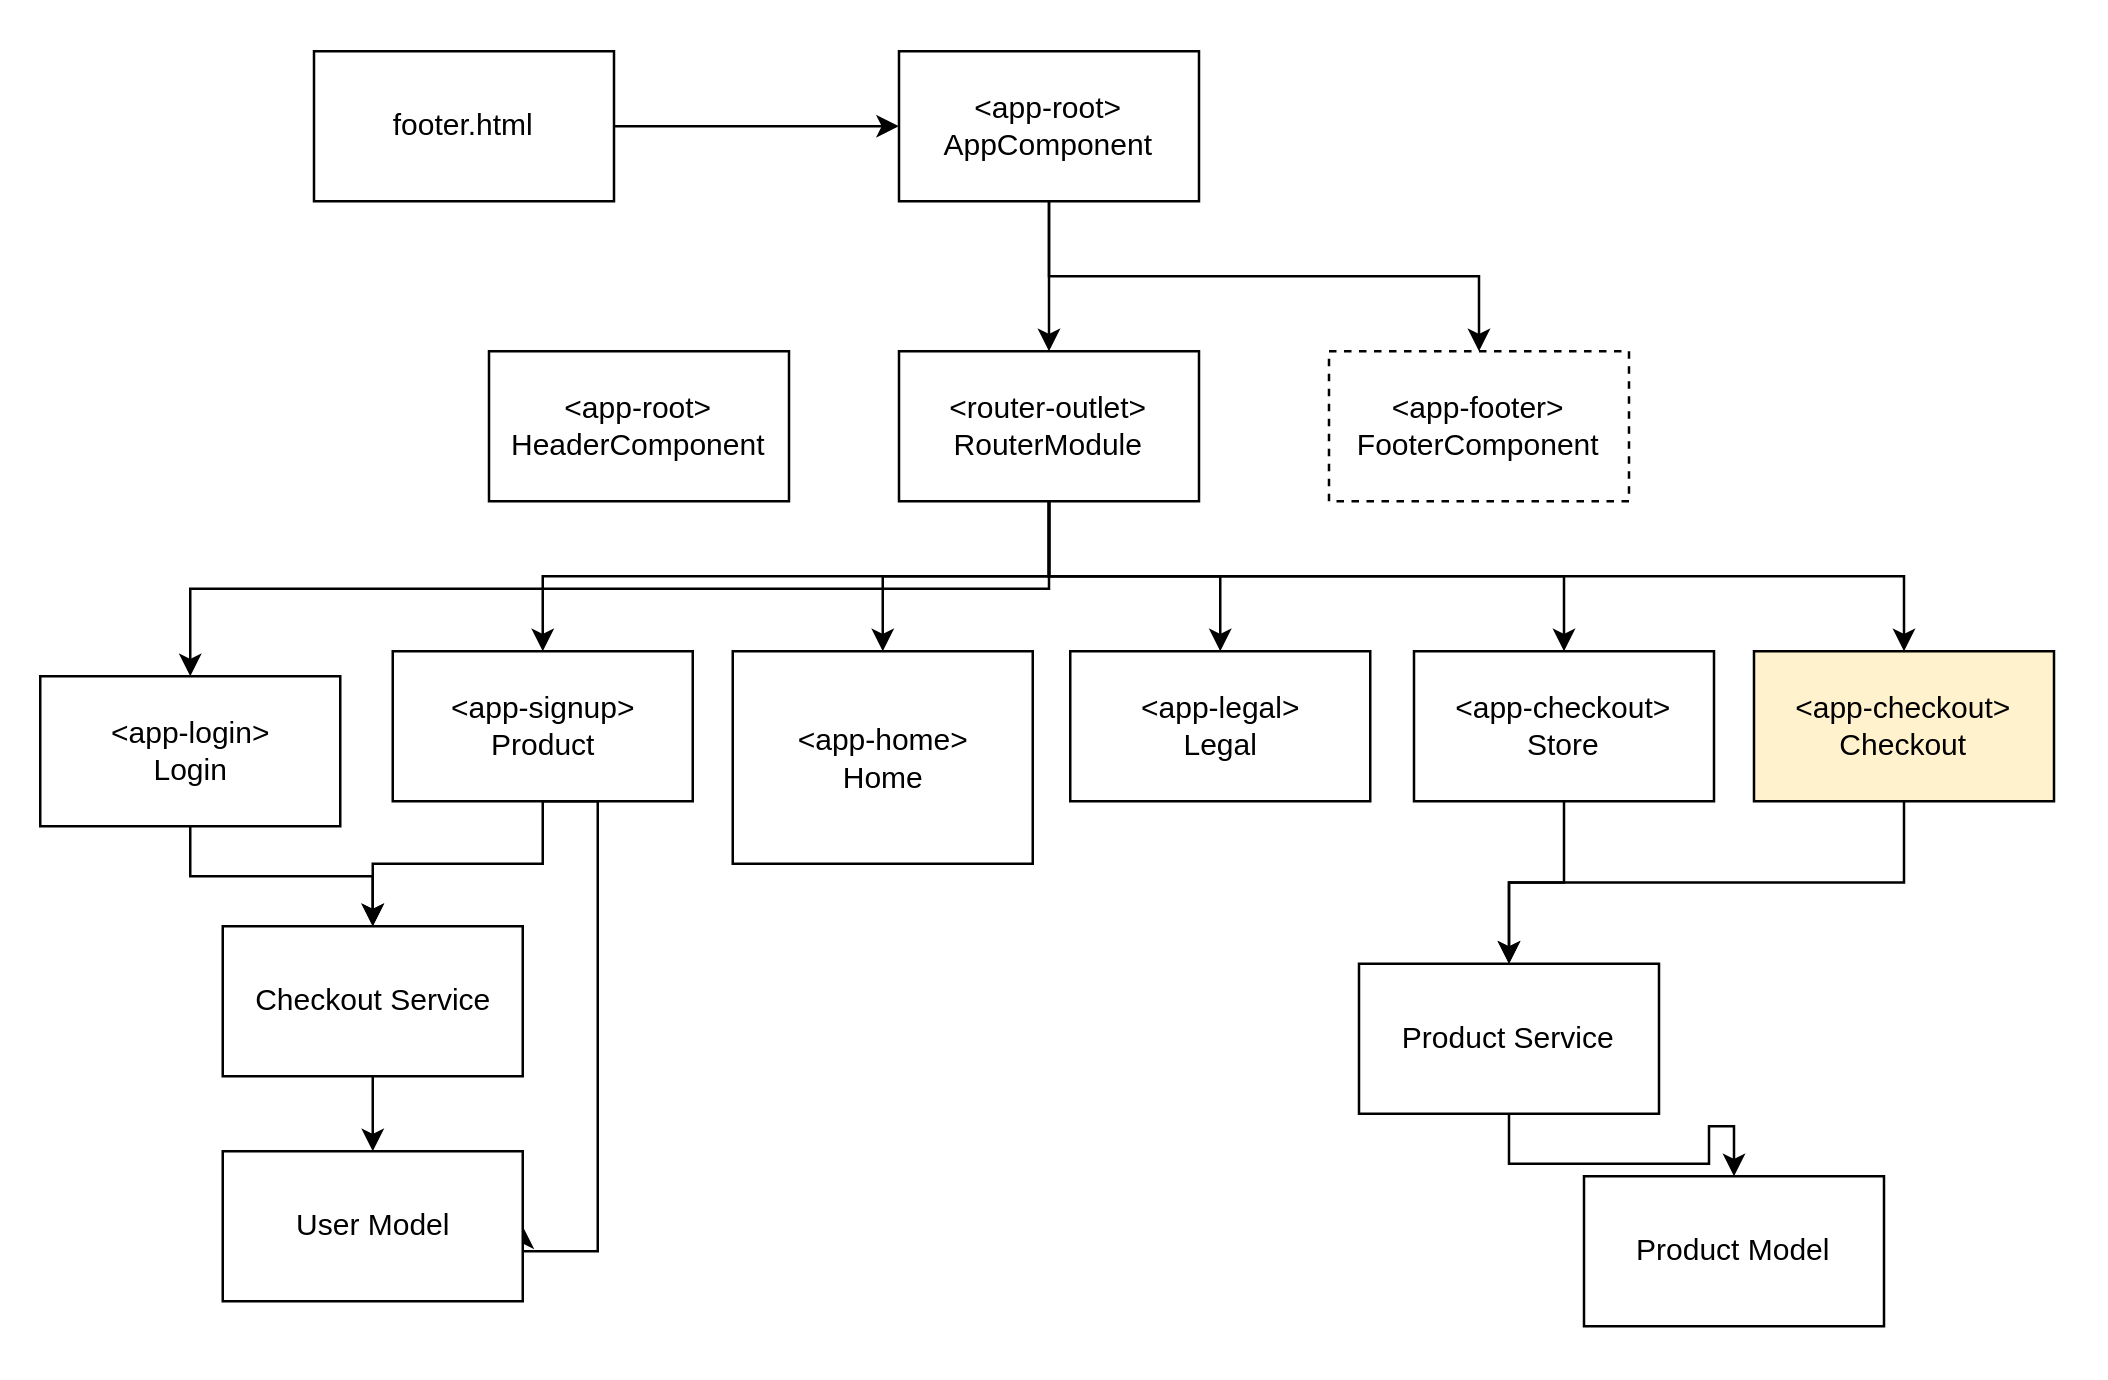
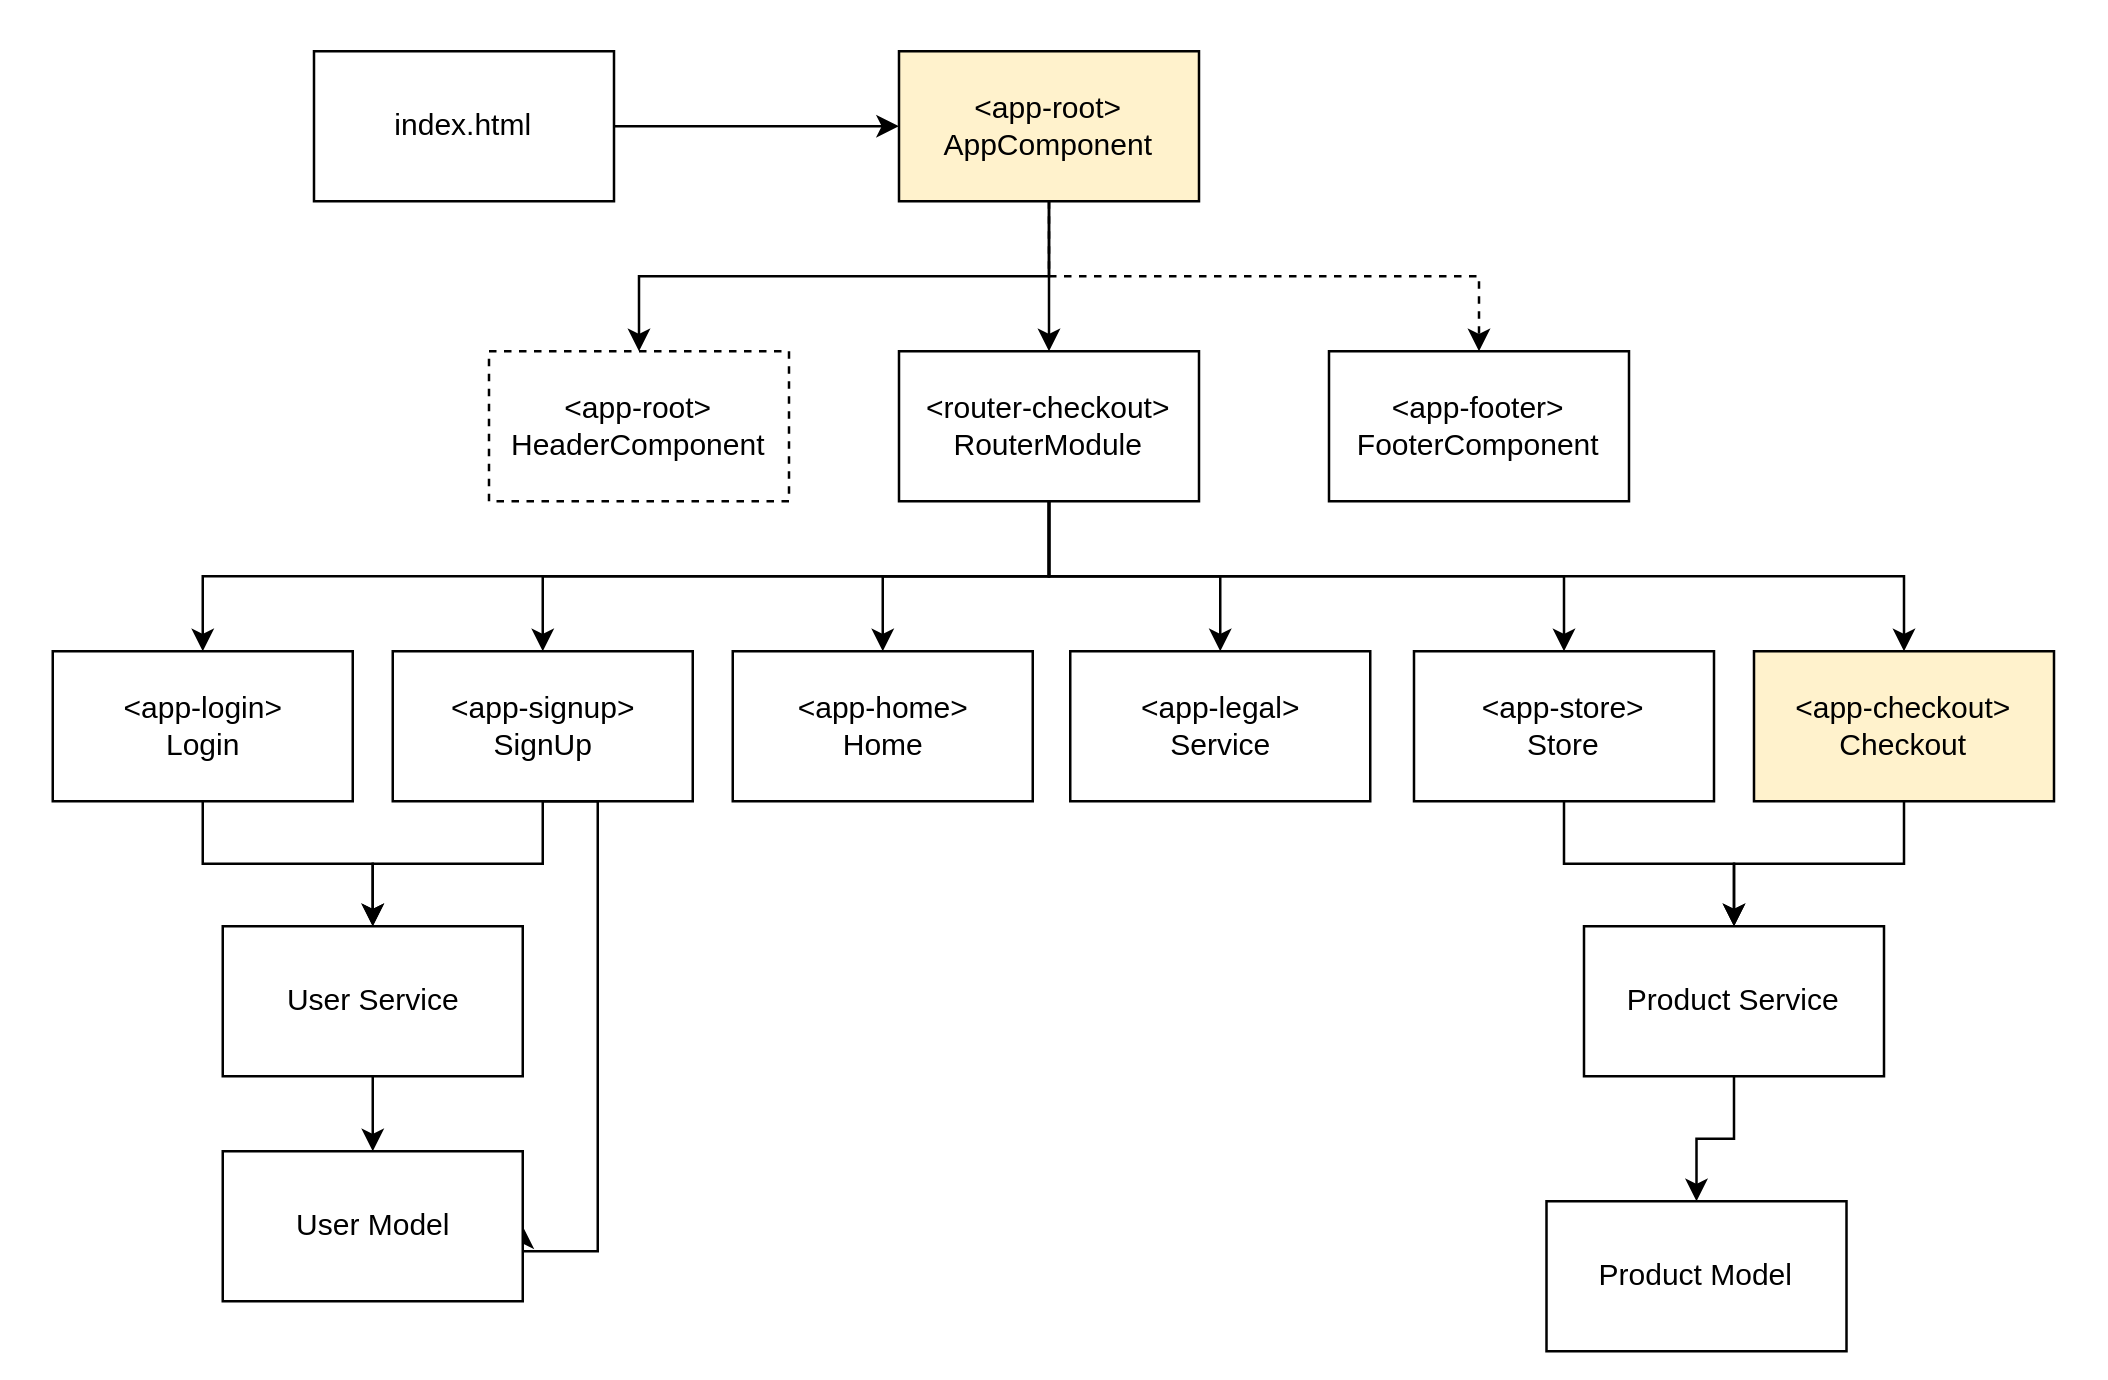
node "footer.html": label "footer.html" -> "index.html"
node "<app-root> AppComponent": fillcolor #ffffff -> #fff2cc
edge "<app-root> AppComponent" -> "<app-root> HeaderComponent": added
edge "<app-root> AppComponent" -> "<app-footer> FooterComponent": style solid -> dashed
node "<app-root> HeaderComponent": style solid -> dashed
node "<router-outlet> RouterModule": label "<router-outlet> RouterModule" -> "<router-checkout> RouterModule"
node "<app-footer> FooterComponent": style dashed -> solid
node "<app-signup> Product": label "<app-signup> Product" -> "<app-signup> SignUp"
node "<app-legal> Legal": label "<app-legal> Legal" -> "<app-legal> Service"
node "<app-checkout> Store": label "<app-checkout> Store" -> "<app-store> Store"
node "<app-login> Login": moved (190, 751) -> (203, 726)
node "<app-home> Home": size 300x213 -> 300x150
node "Checkout Service": label "Checkout Service" -> "User Service"
node "Product Service": moved (1509, 1039) -> (1734, 1001)
node "Product Model": moved (1734, 1251) -> (1696, 1276)
